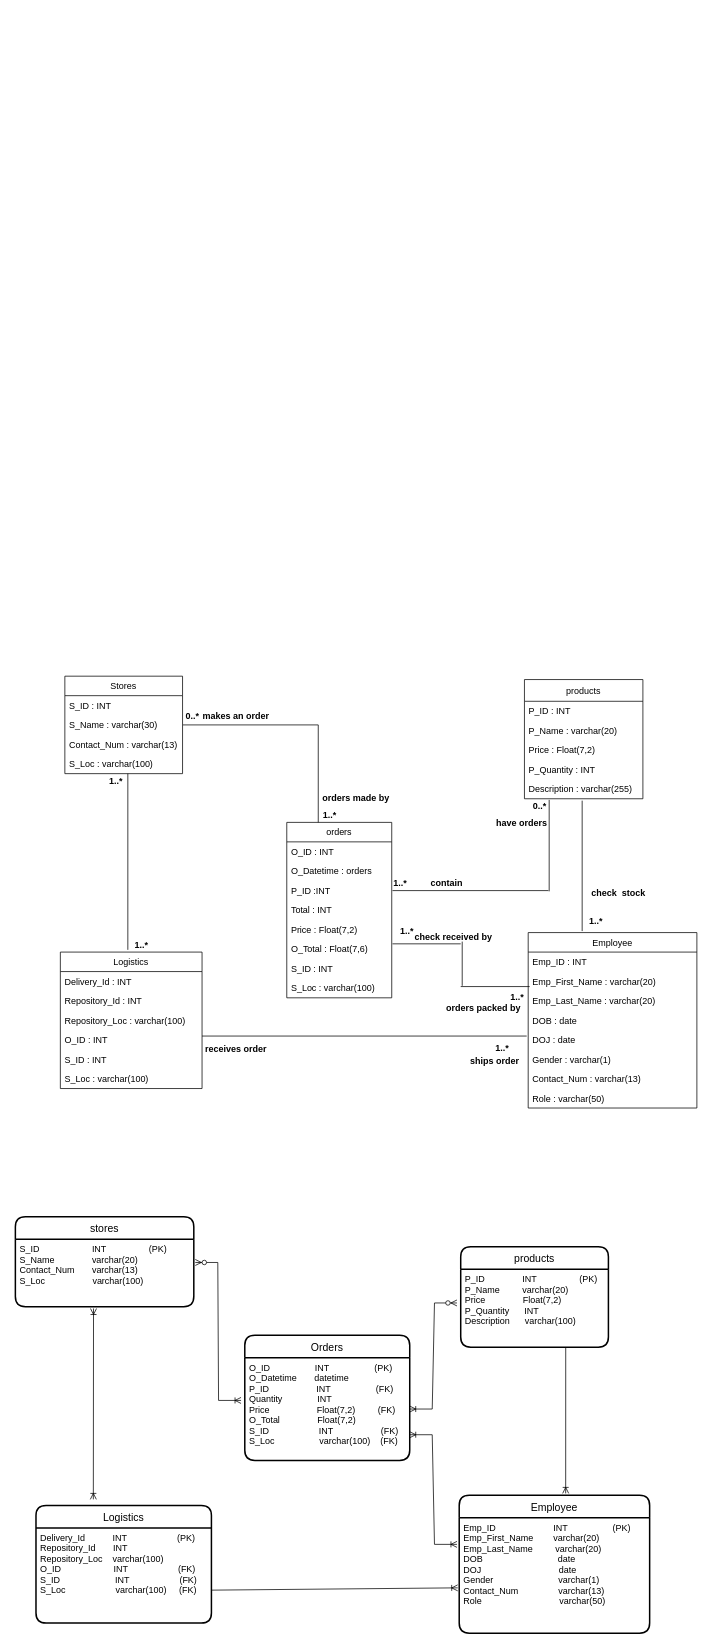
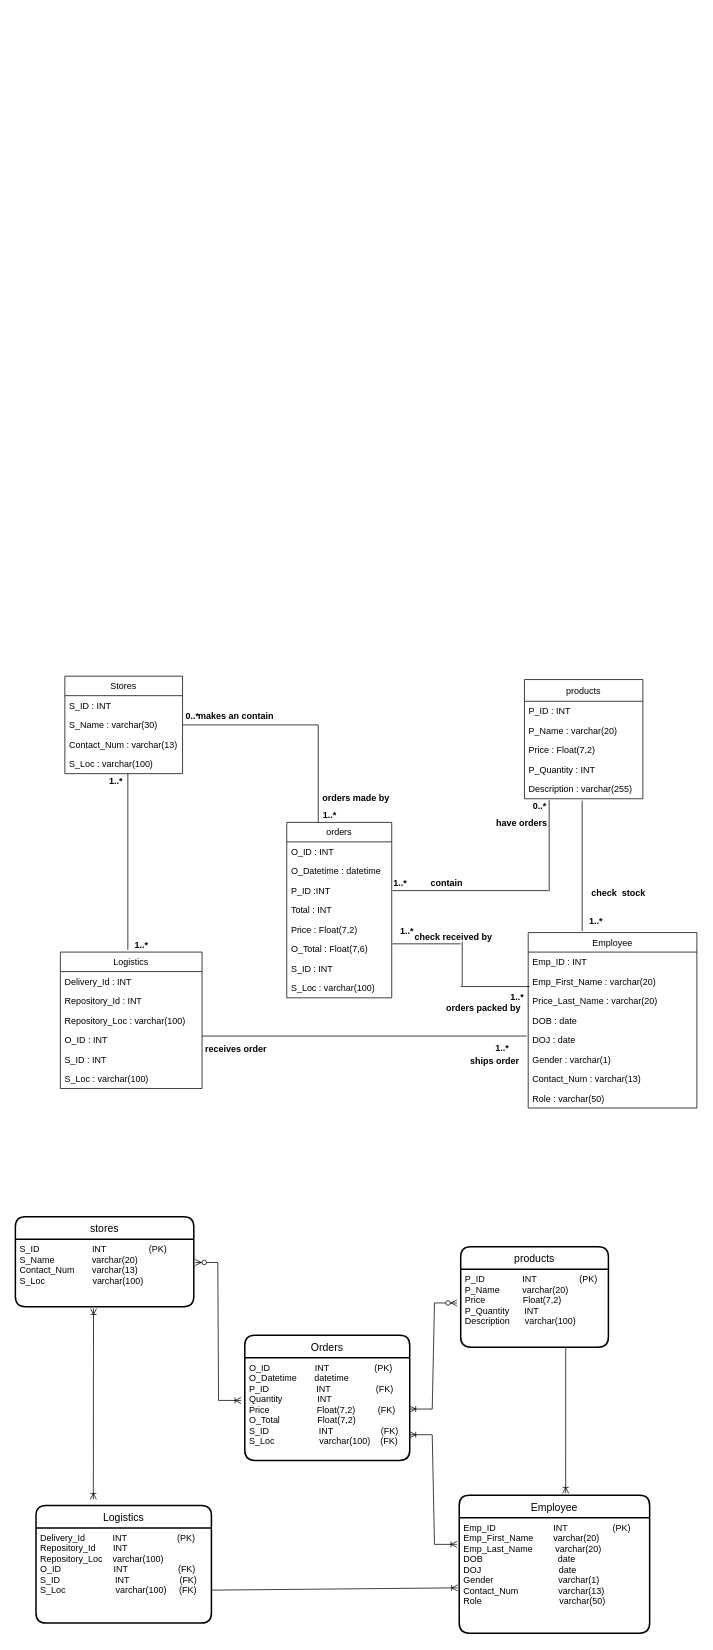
node "makes an order": label "makes an order" -> "makes an contain"
node "O_Datetime : orders": label "O_Datetime : orders" -> "O_Datetime : datetime"
node "Emp_Last_Name : varchar(20)": label "Emp_Last_Name : varchar(20)" -> "Price_Last_Name : varchar(20)"
